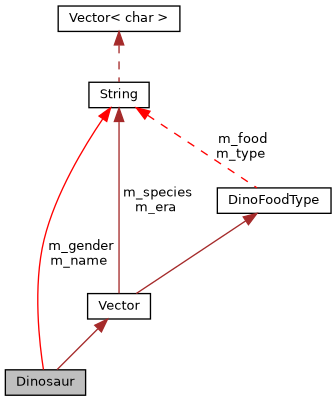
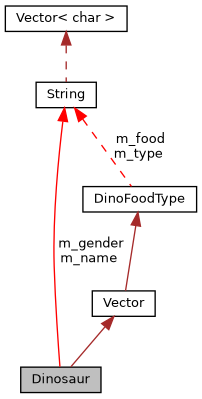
edge "Vector" -> "String": removed, label "m_species m_era"
